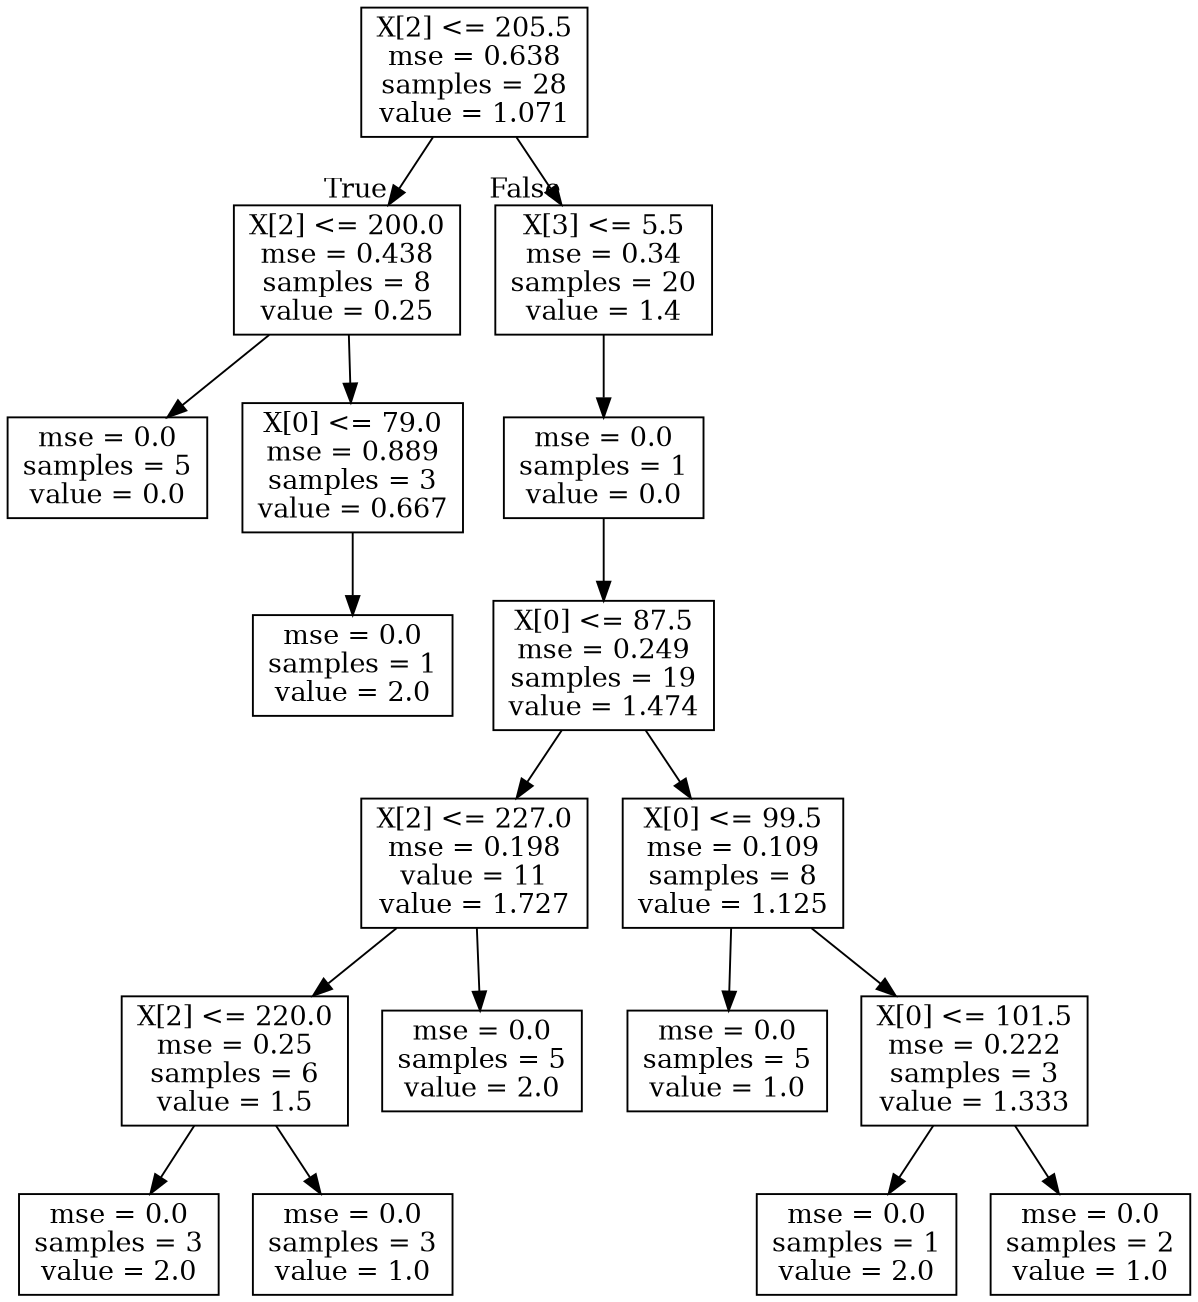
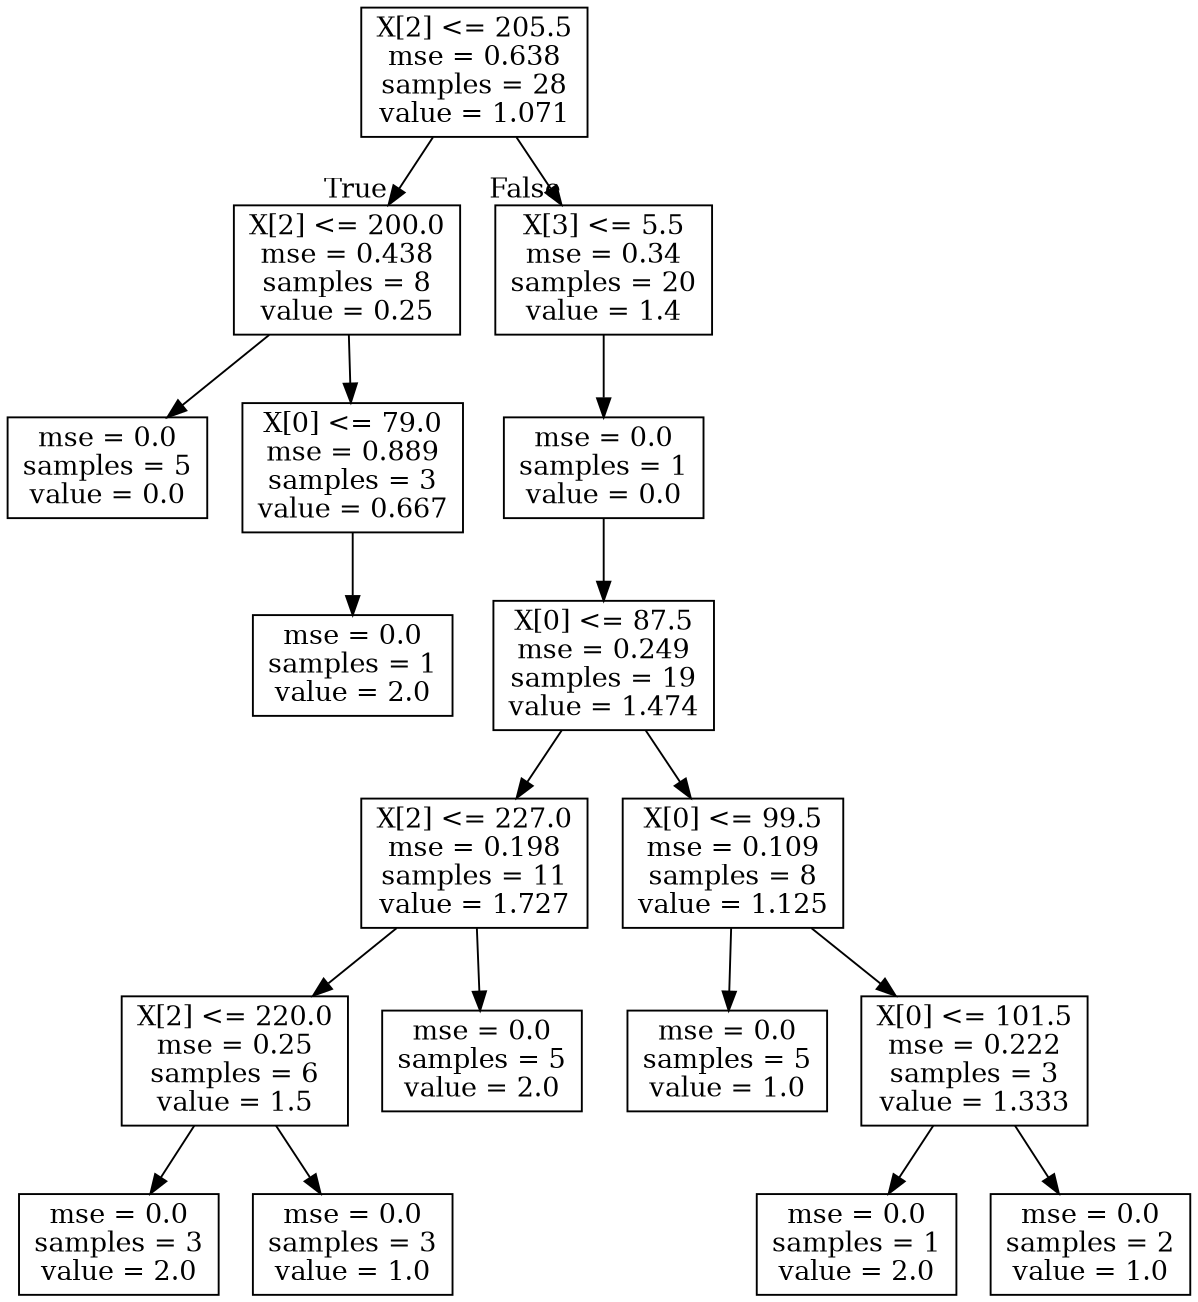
node "X[2] <= 227.0 mse = 0.198 value = 11 value = 1.727": label "X[2] <= 227.0 mse = 0.198 value = 11 value = 1.727" -> "X[2] <= 227.0 mse = 0.198 samples = 11 value = 1.727"
